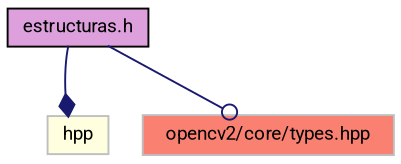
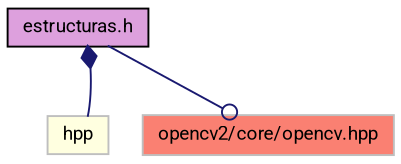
edge "estructuras.h" -> "hpp": reversed
node "opencv2/core/types.hpp": label "opencv2/core/types.hpp" -> "opencv2/core/opencv.hpp"
